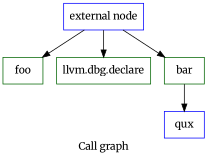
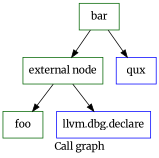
node "external node": color blue -> darkgreen
edge "external node" -> "bar": reversed
node "llvm.dbg.declare": color darkgreen -> blue
